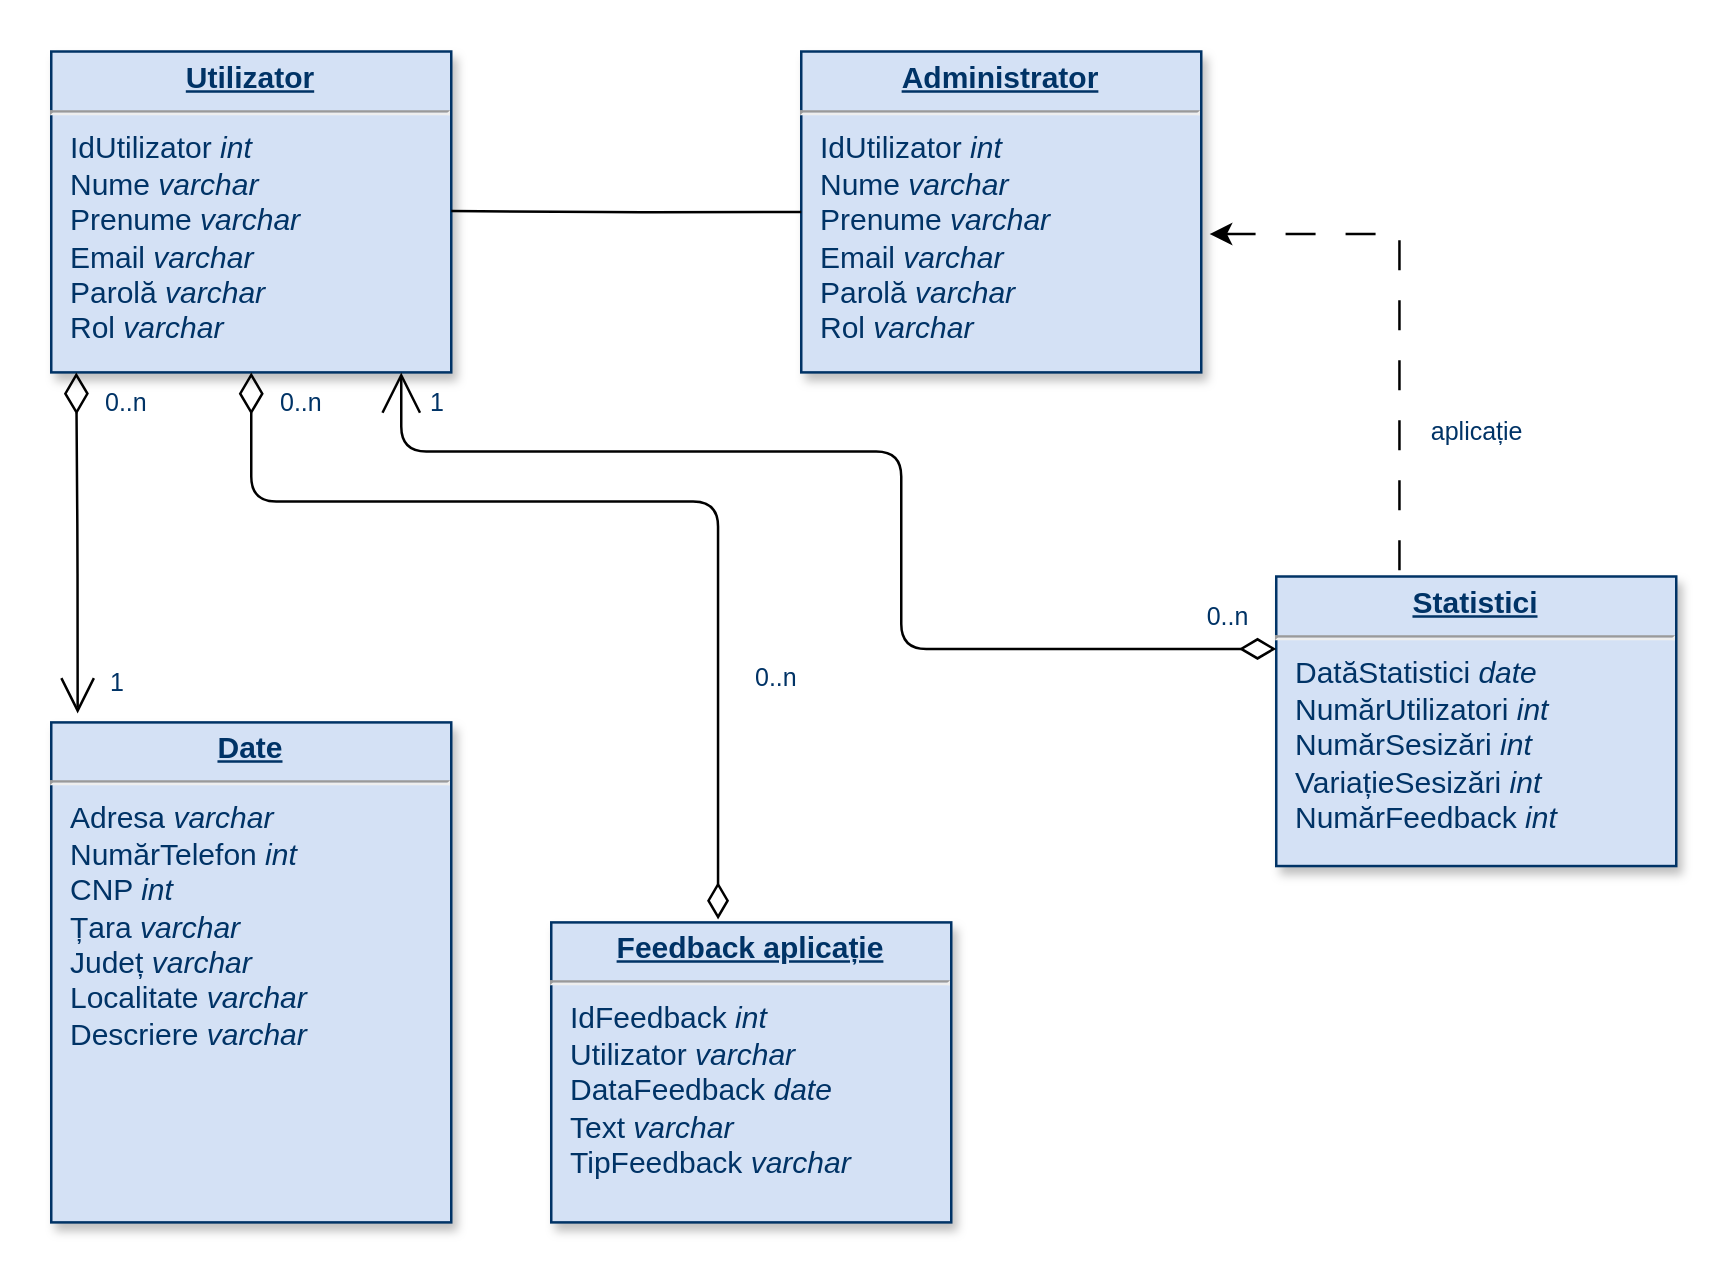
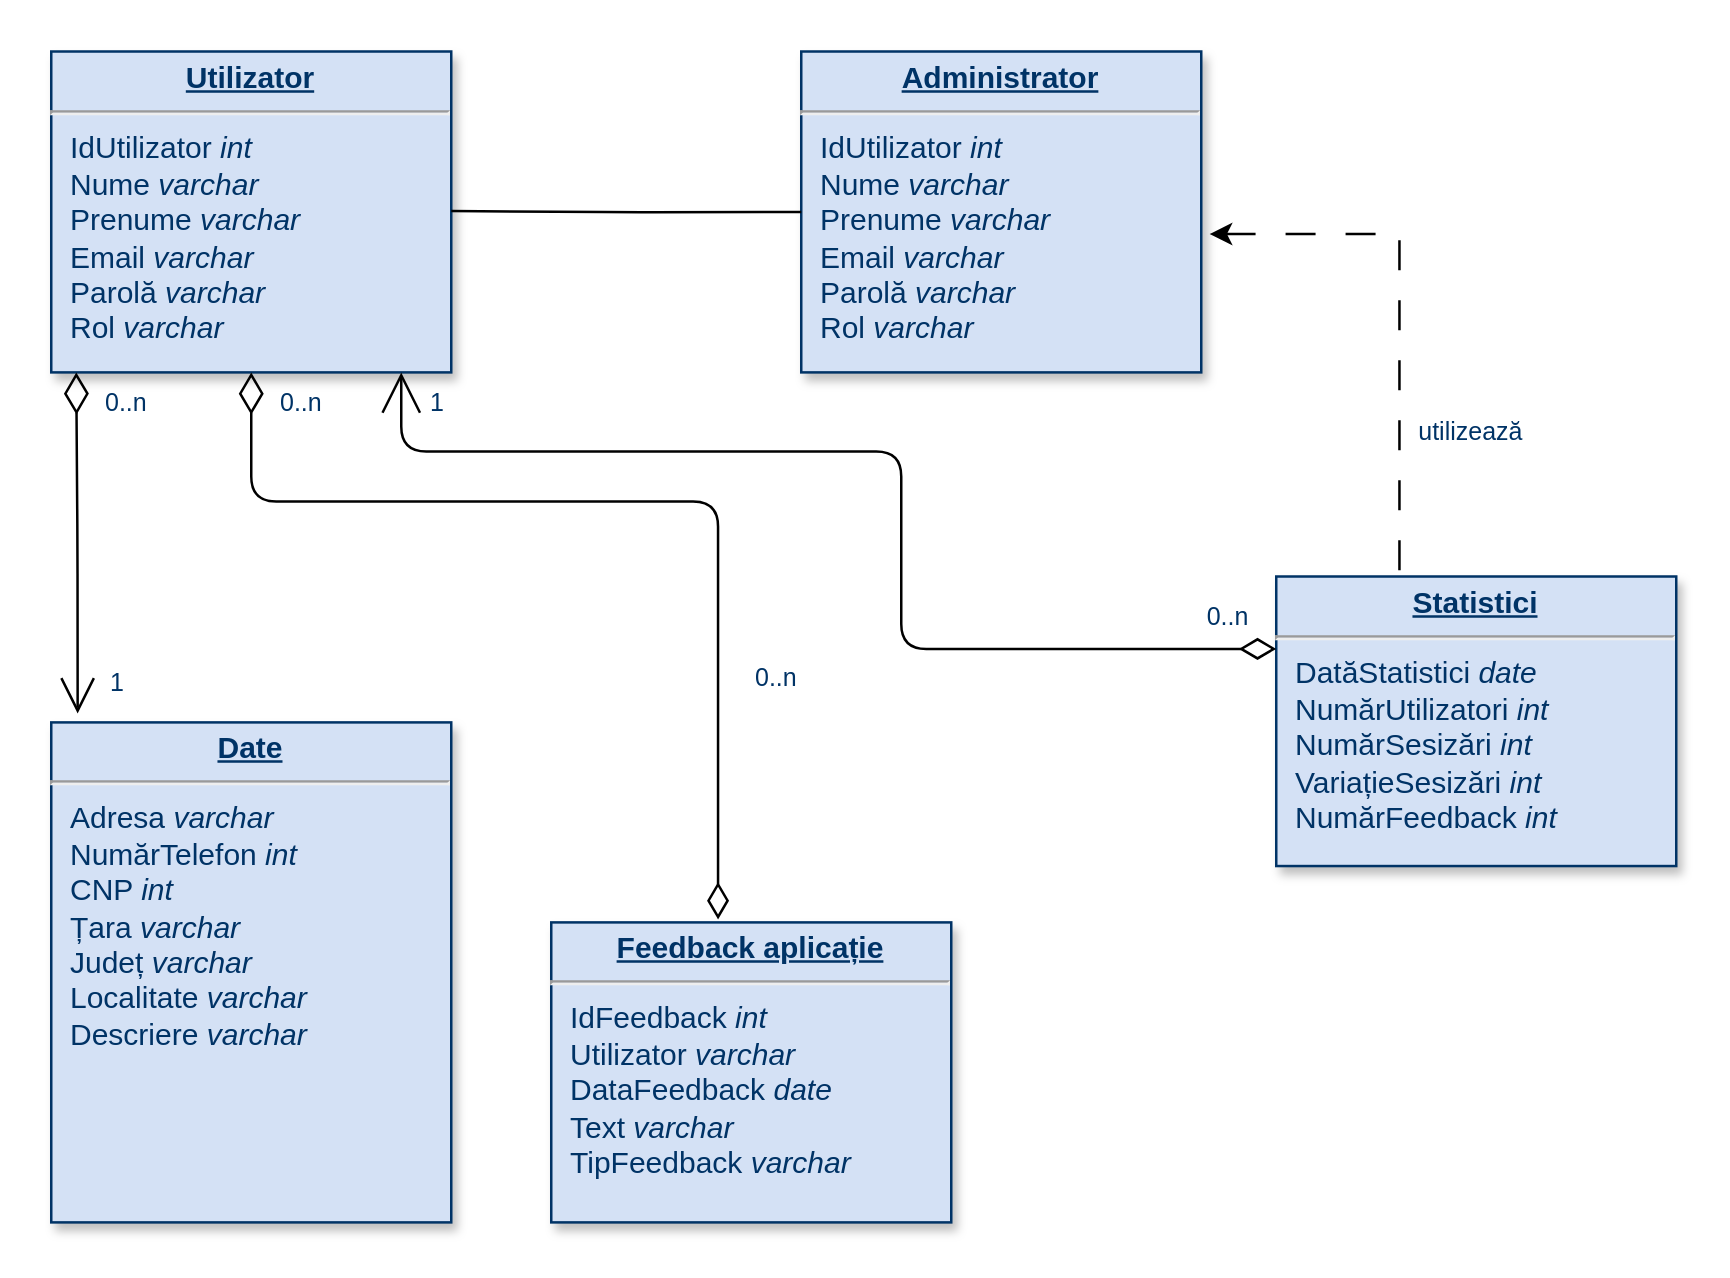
node "aplicație": label "aplicație" -> "utilizează"
